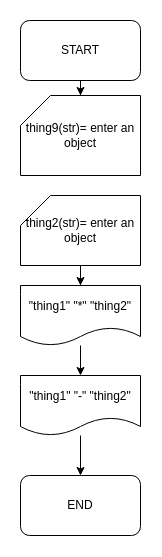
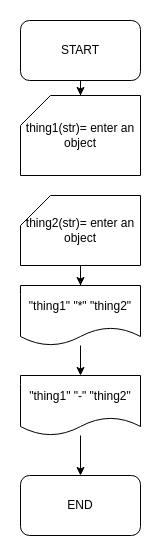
node "thing9(str)= enter an object": label "thing9(str)= enter an object" -> "thing1(str)= enter an object"
